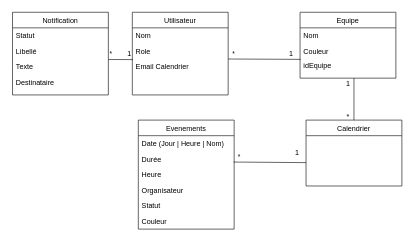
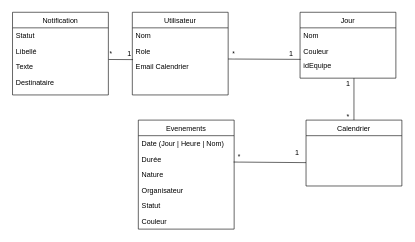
node "Equipe": label "Equipe" -> "Jour"
node "Heure": label "Heure" -> "Nature"
